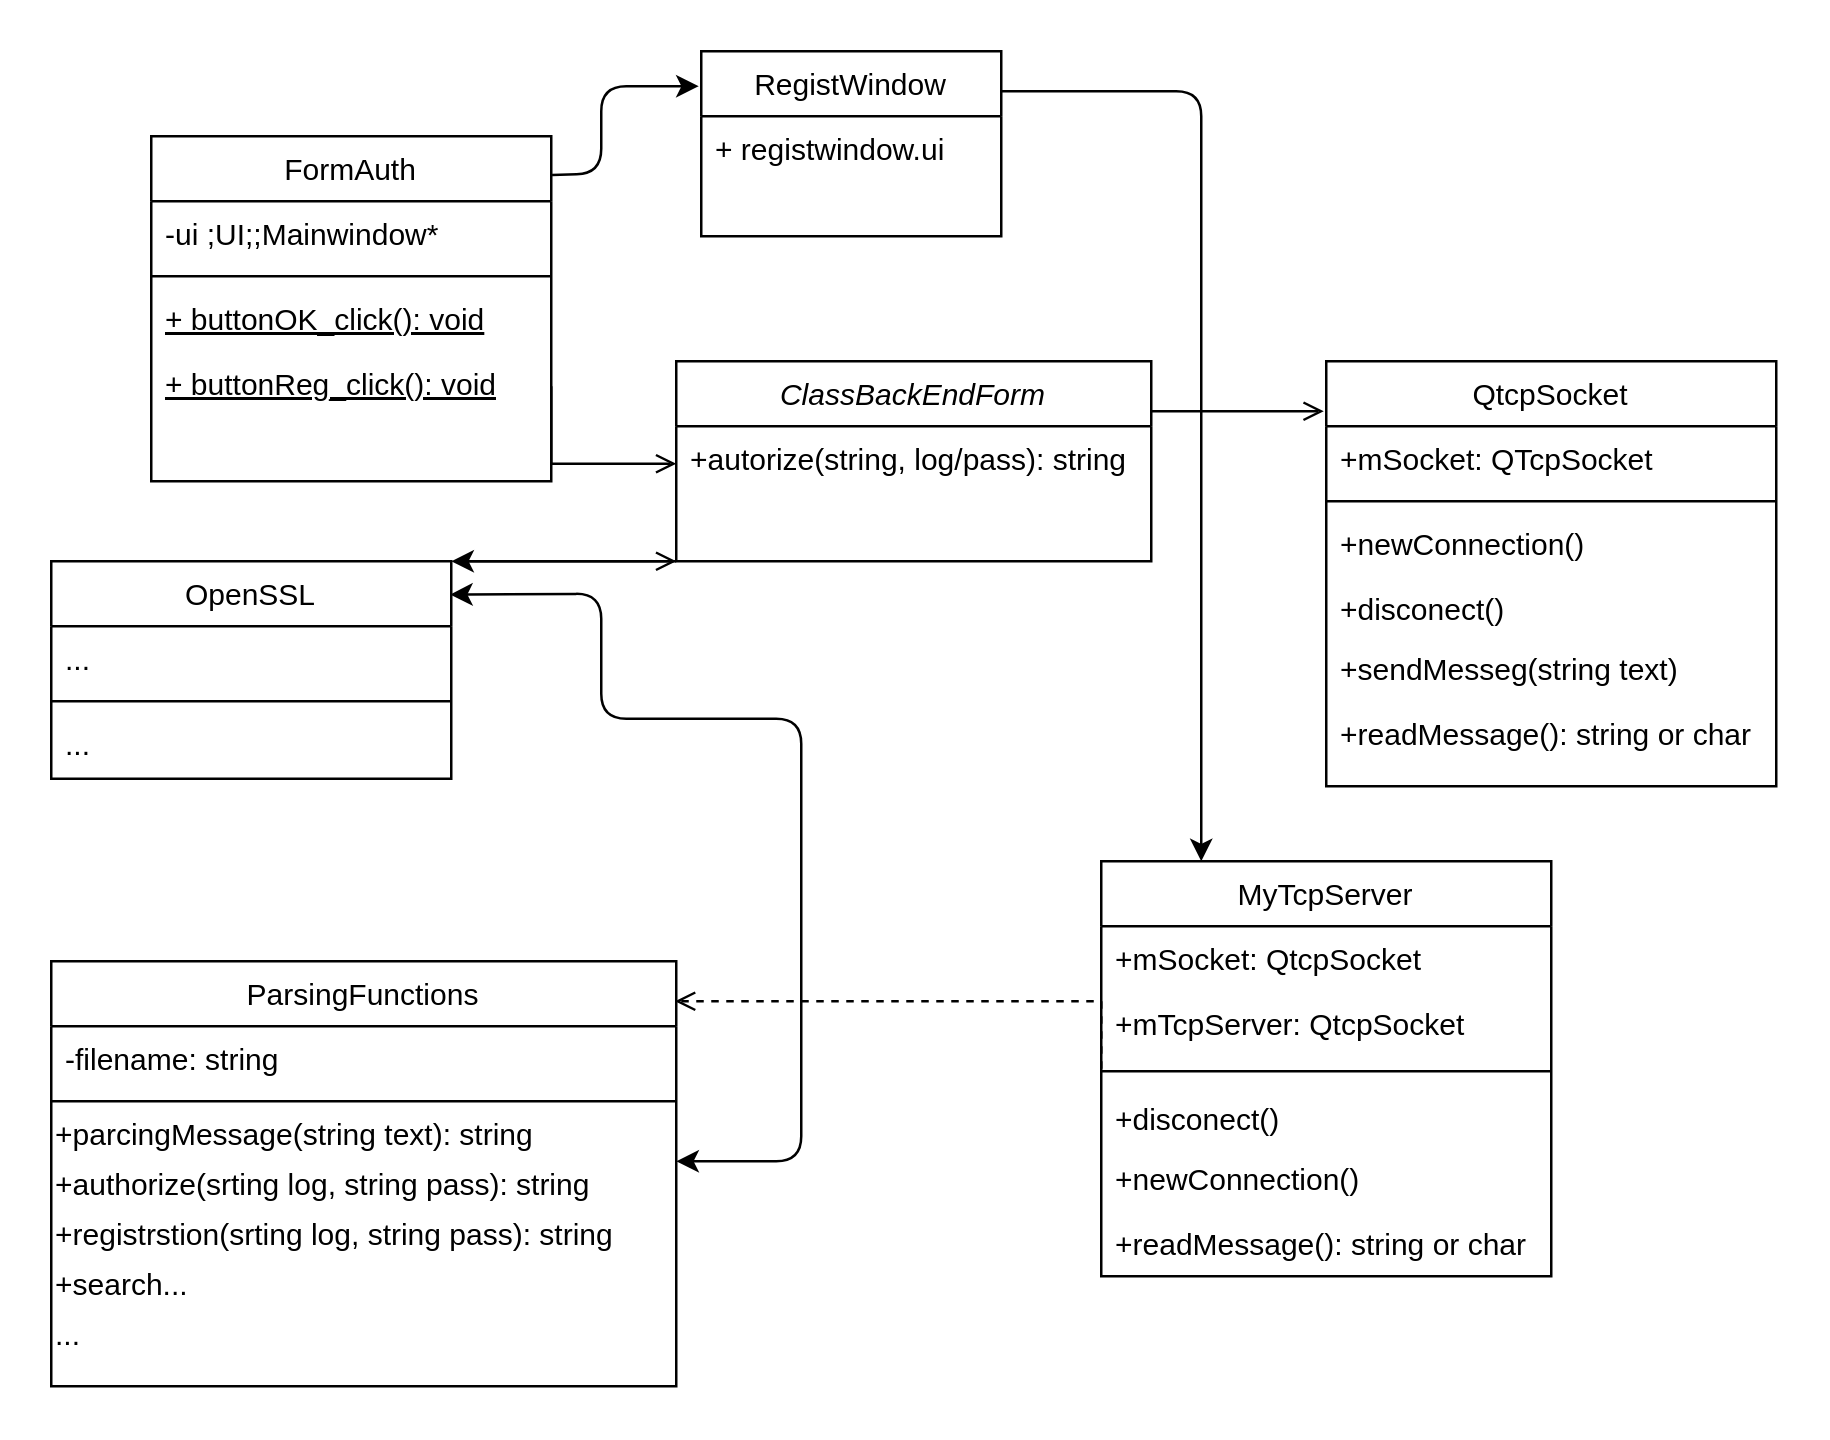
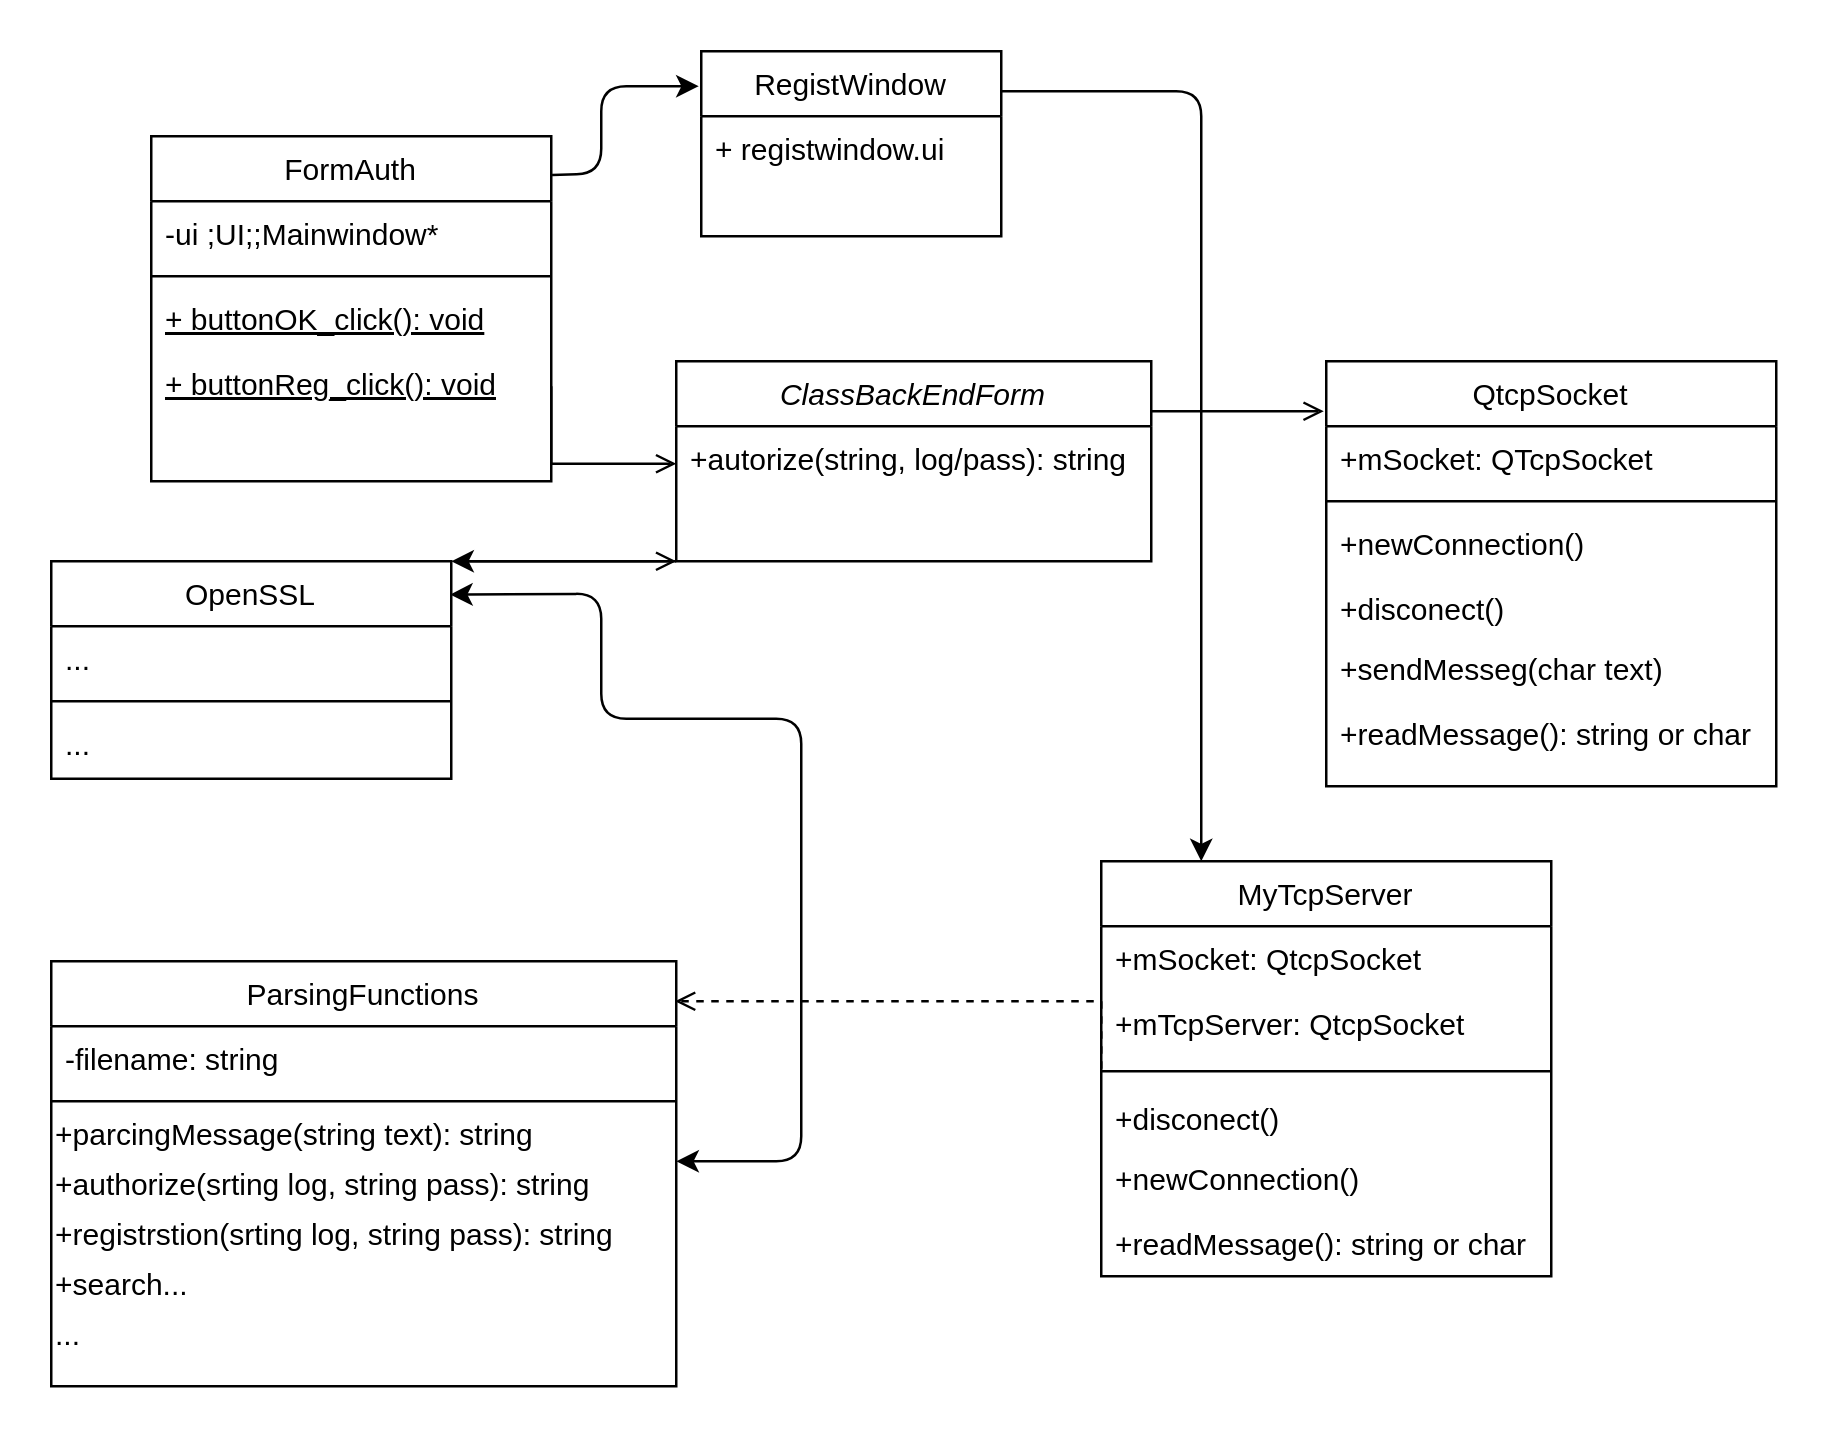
node "+sendMesseg(string text)": label "+sendMesseg(string text)" -> "+sendMesseg(char text)"
